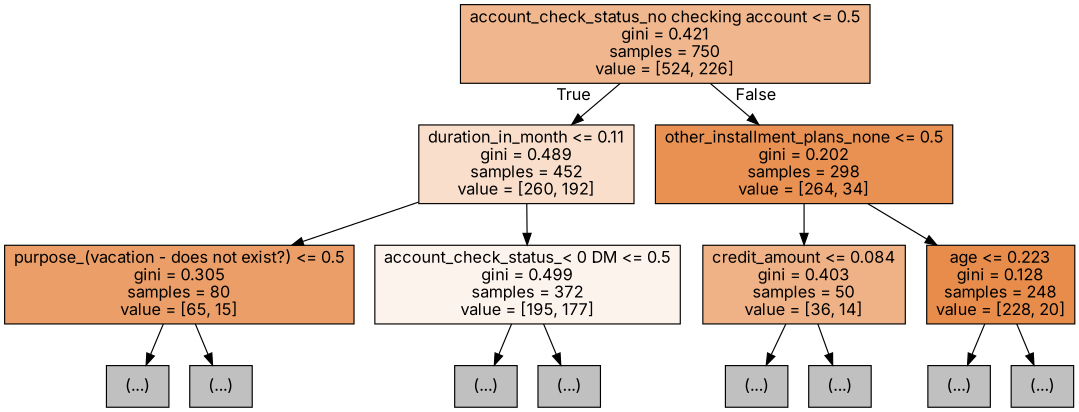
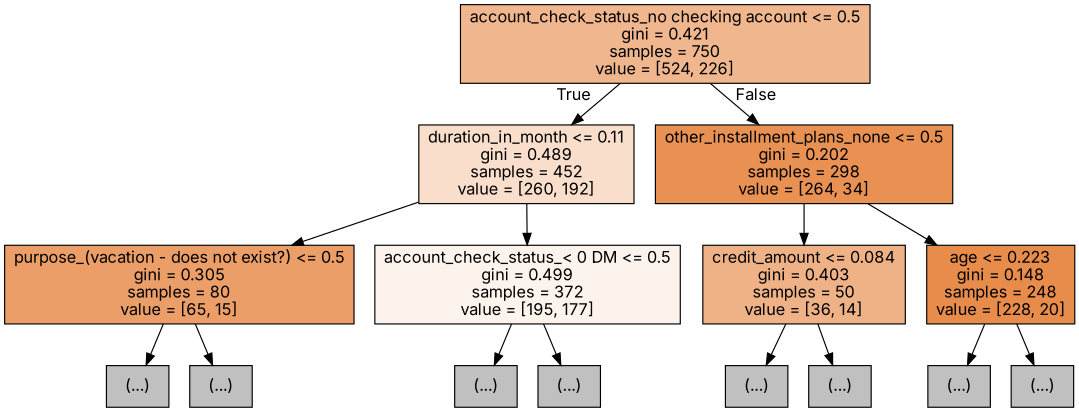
node "age <= 0.223 gini = 0.128 samples = 248 value = [228, 20]": label "age <= 0.223 gini = 0.128 samples = 248 value = [228, 20]" -> "age <= 0.223 gini = 0.148 samples = 248 value = [228, 20]"
